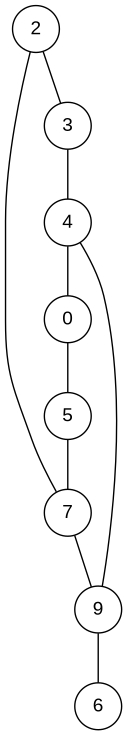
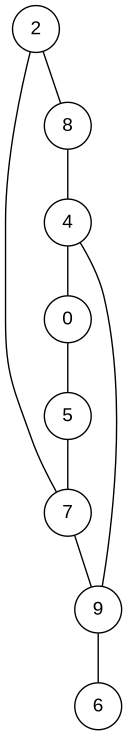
node "3": label "3" -> "8"
